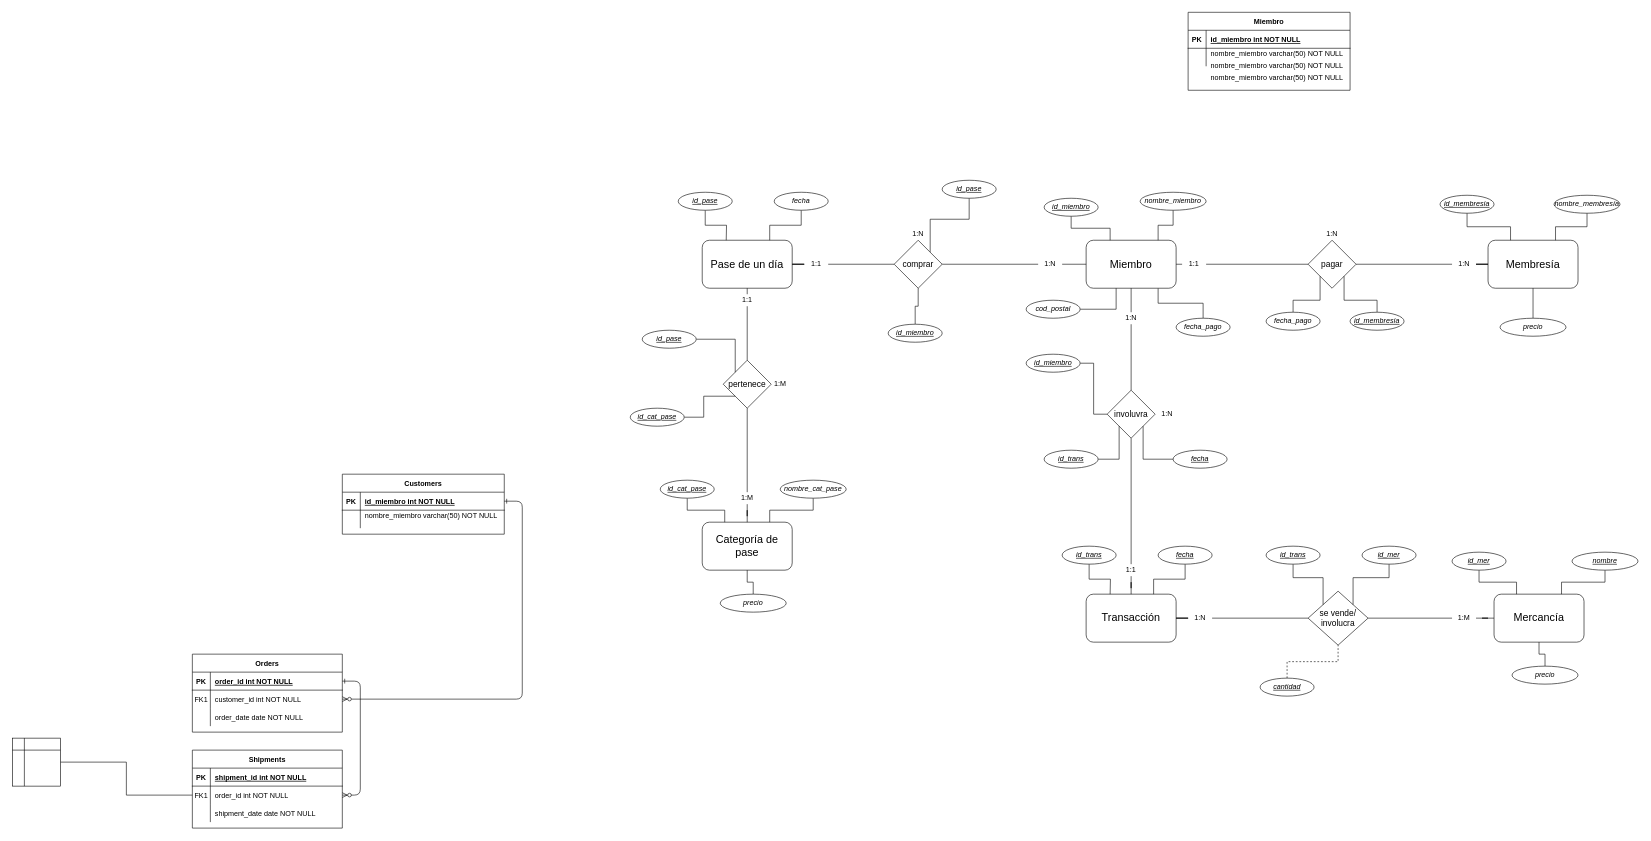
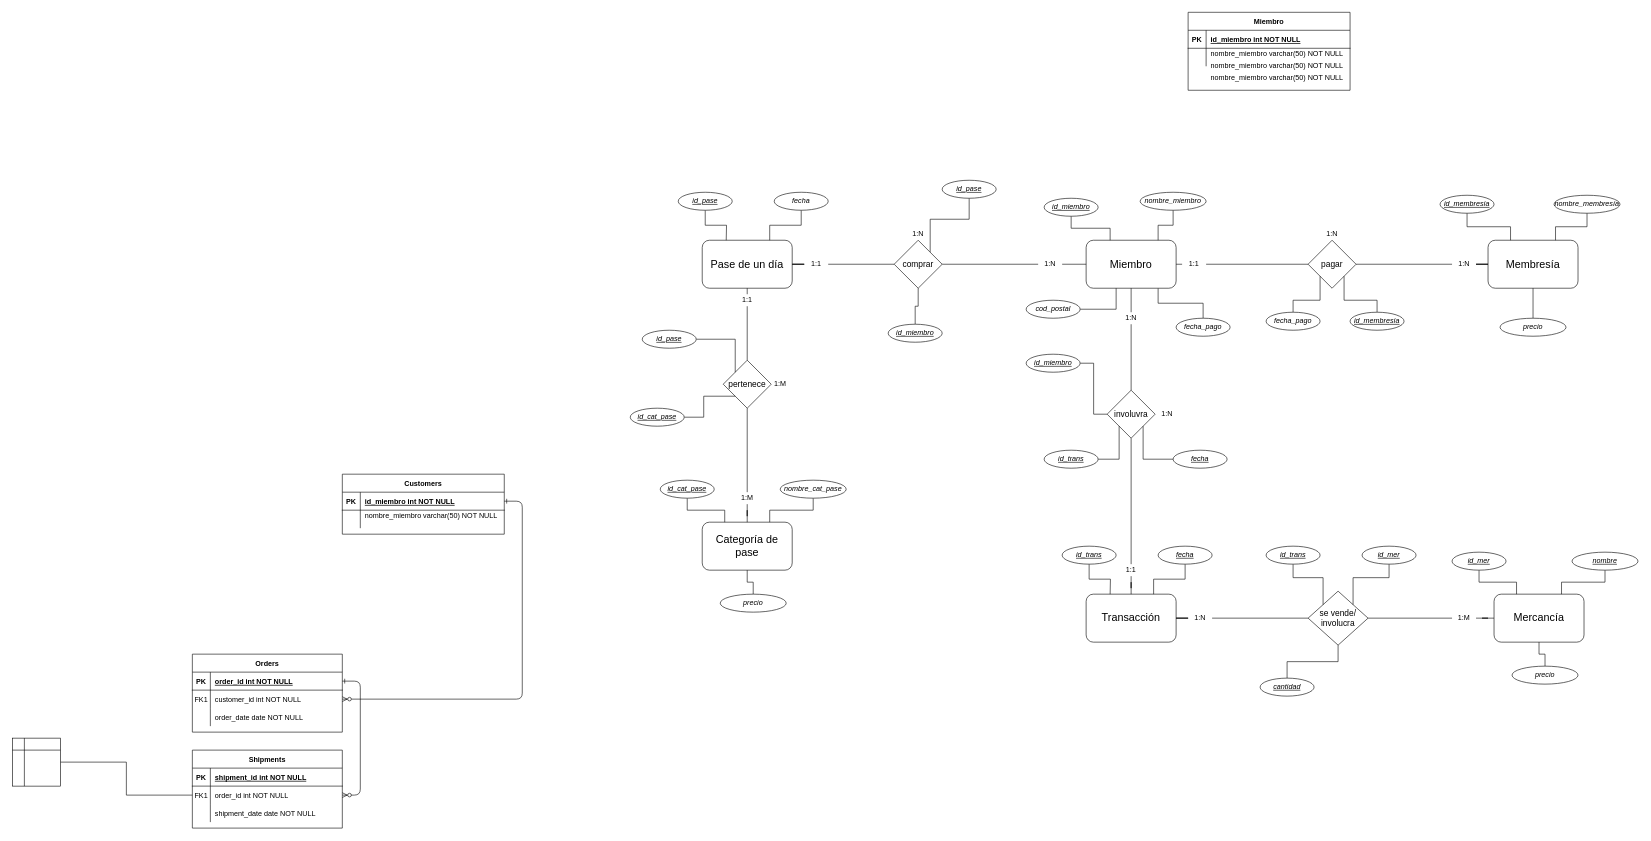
edge "se vende/ involucra" -- "cantidad": style dashed -> solid
